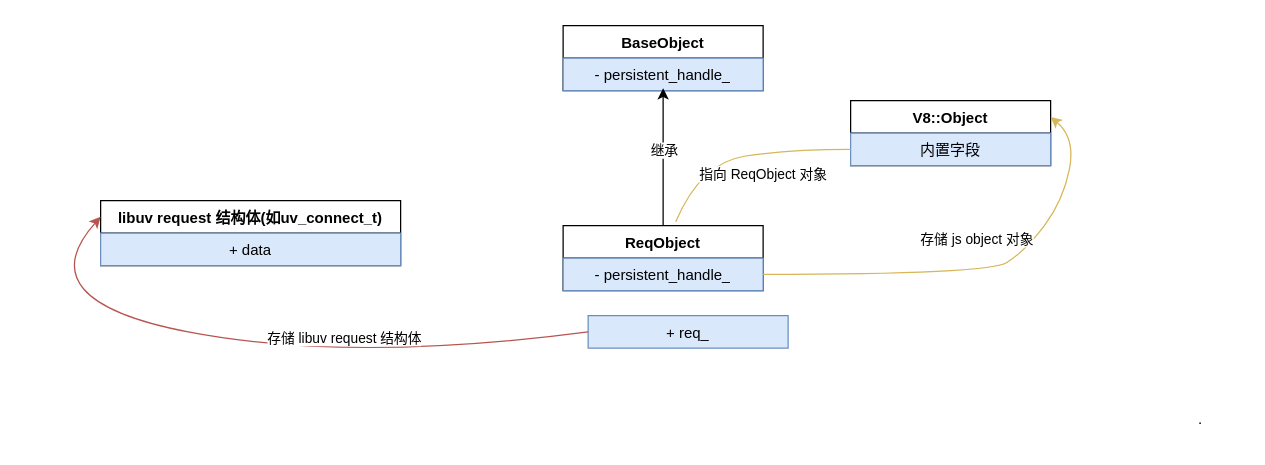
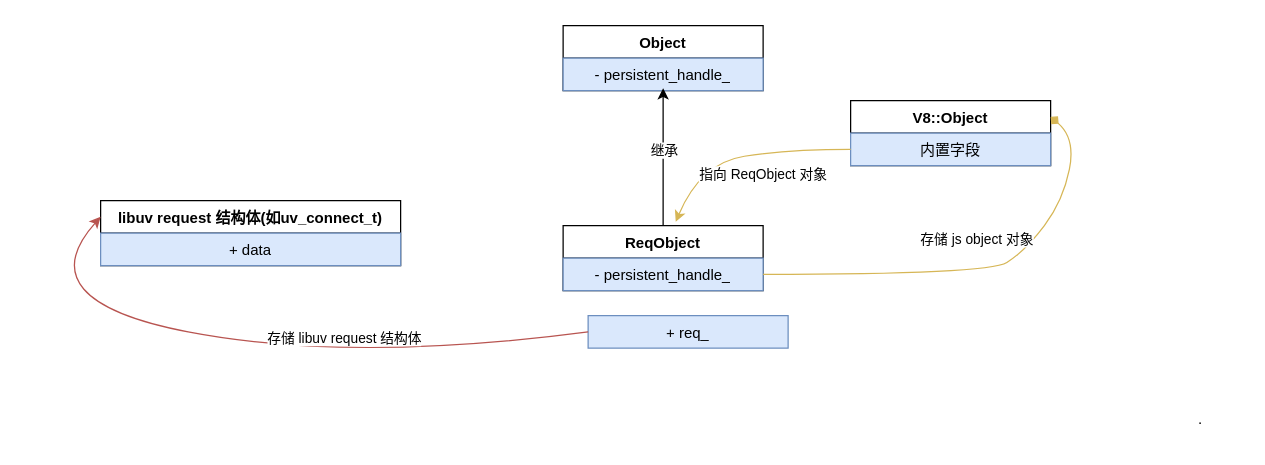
node "BaseObject": label "BaseObject" -> "Object"
edge "ReqObject" -> "V8::Object": arrowhead classic -> diamond
edge "内置字段" -- "ReqObject": arrowhead none -> classic
